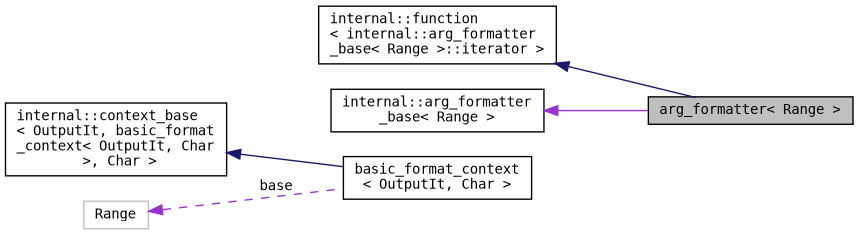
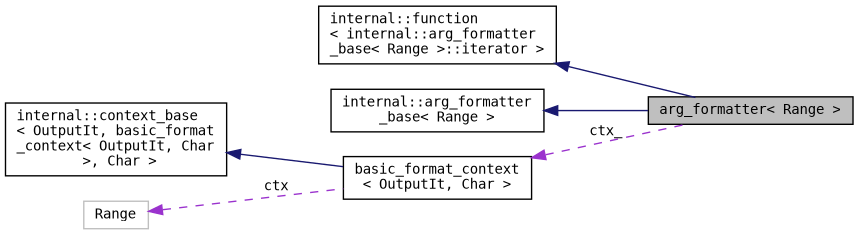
edge "arg_formatter< Range >" -> "internal::arg_formatter _base< Range >": color darkorchid3 -> midnightblue
edge "arg_formatter< Range >" -> "basic_format_context < OutputIt, Char >": added, label "ctx_"
edge "basic_format_context < OutputIt, Char >" -> "Range": label " base" -> " ctx"
